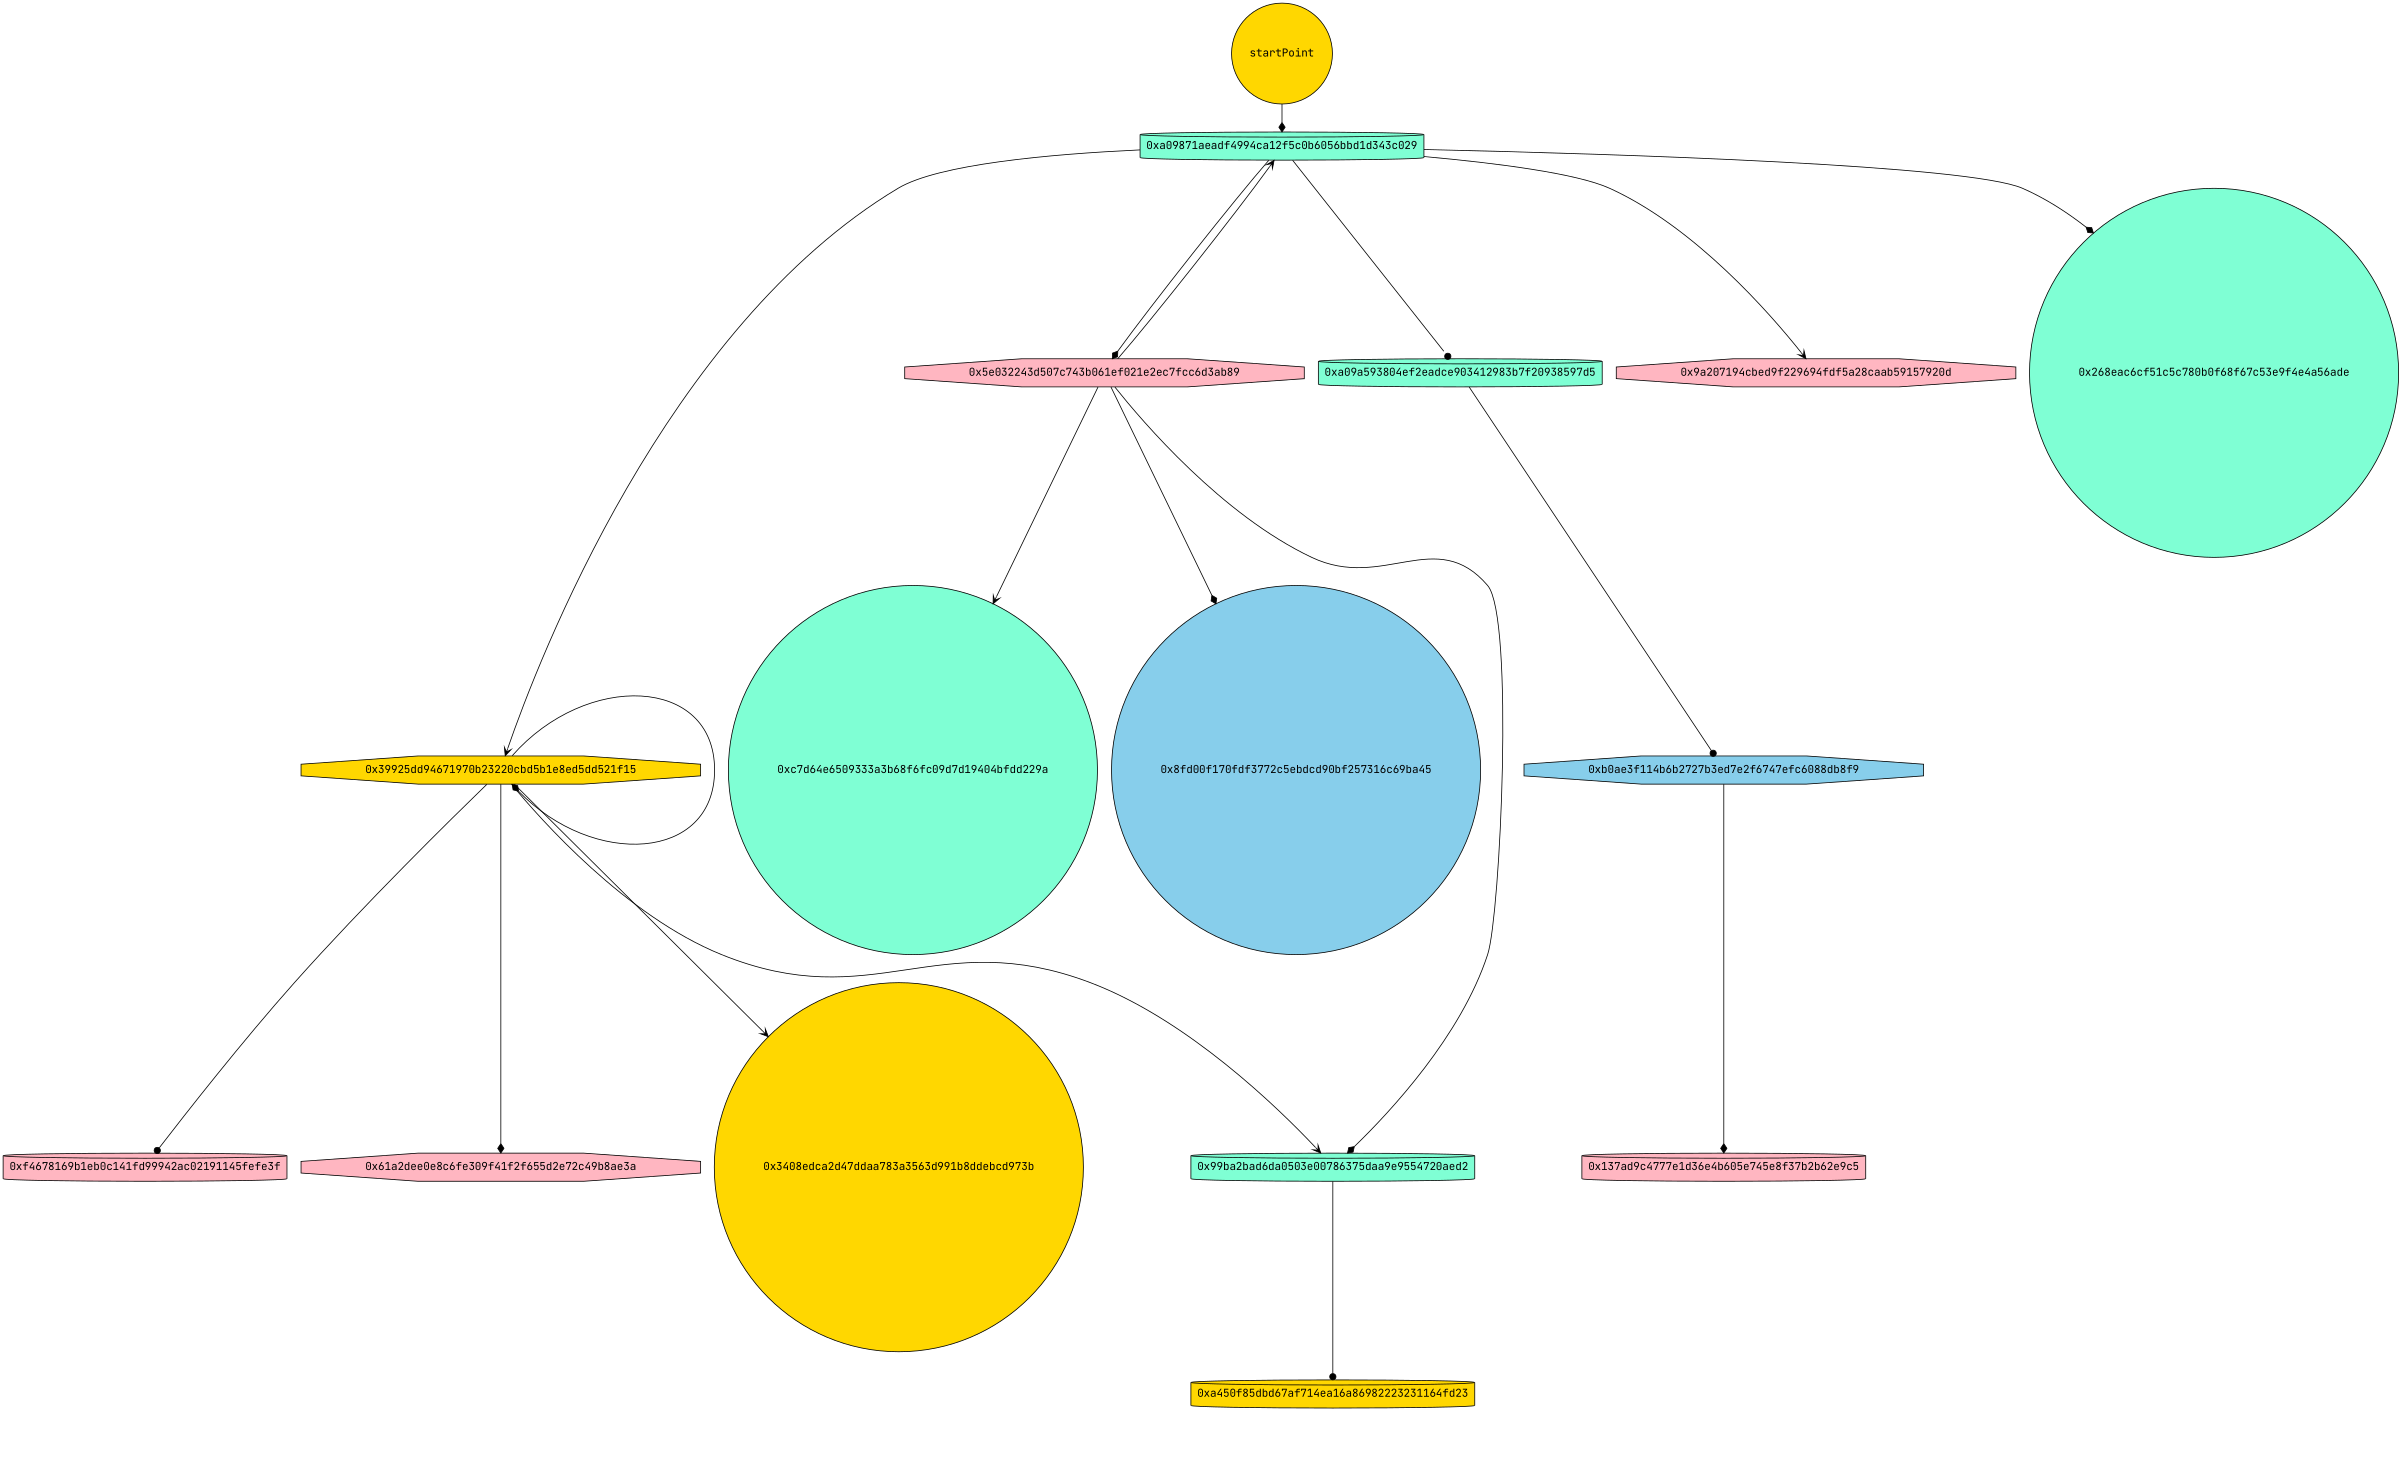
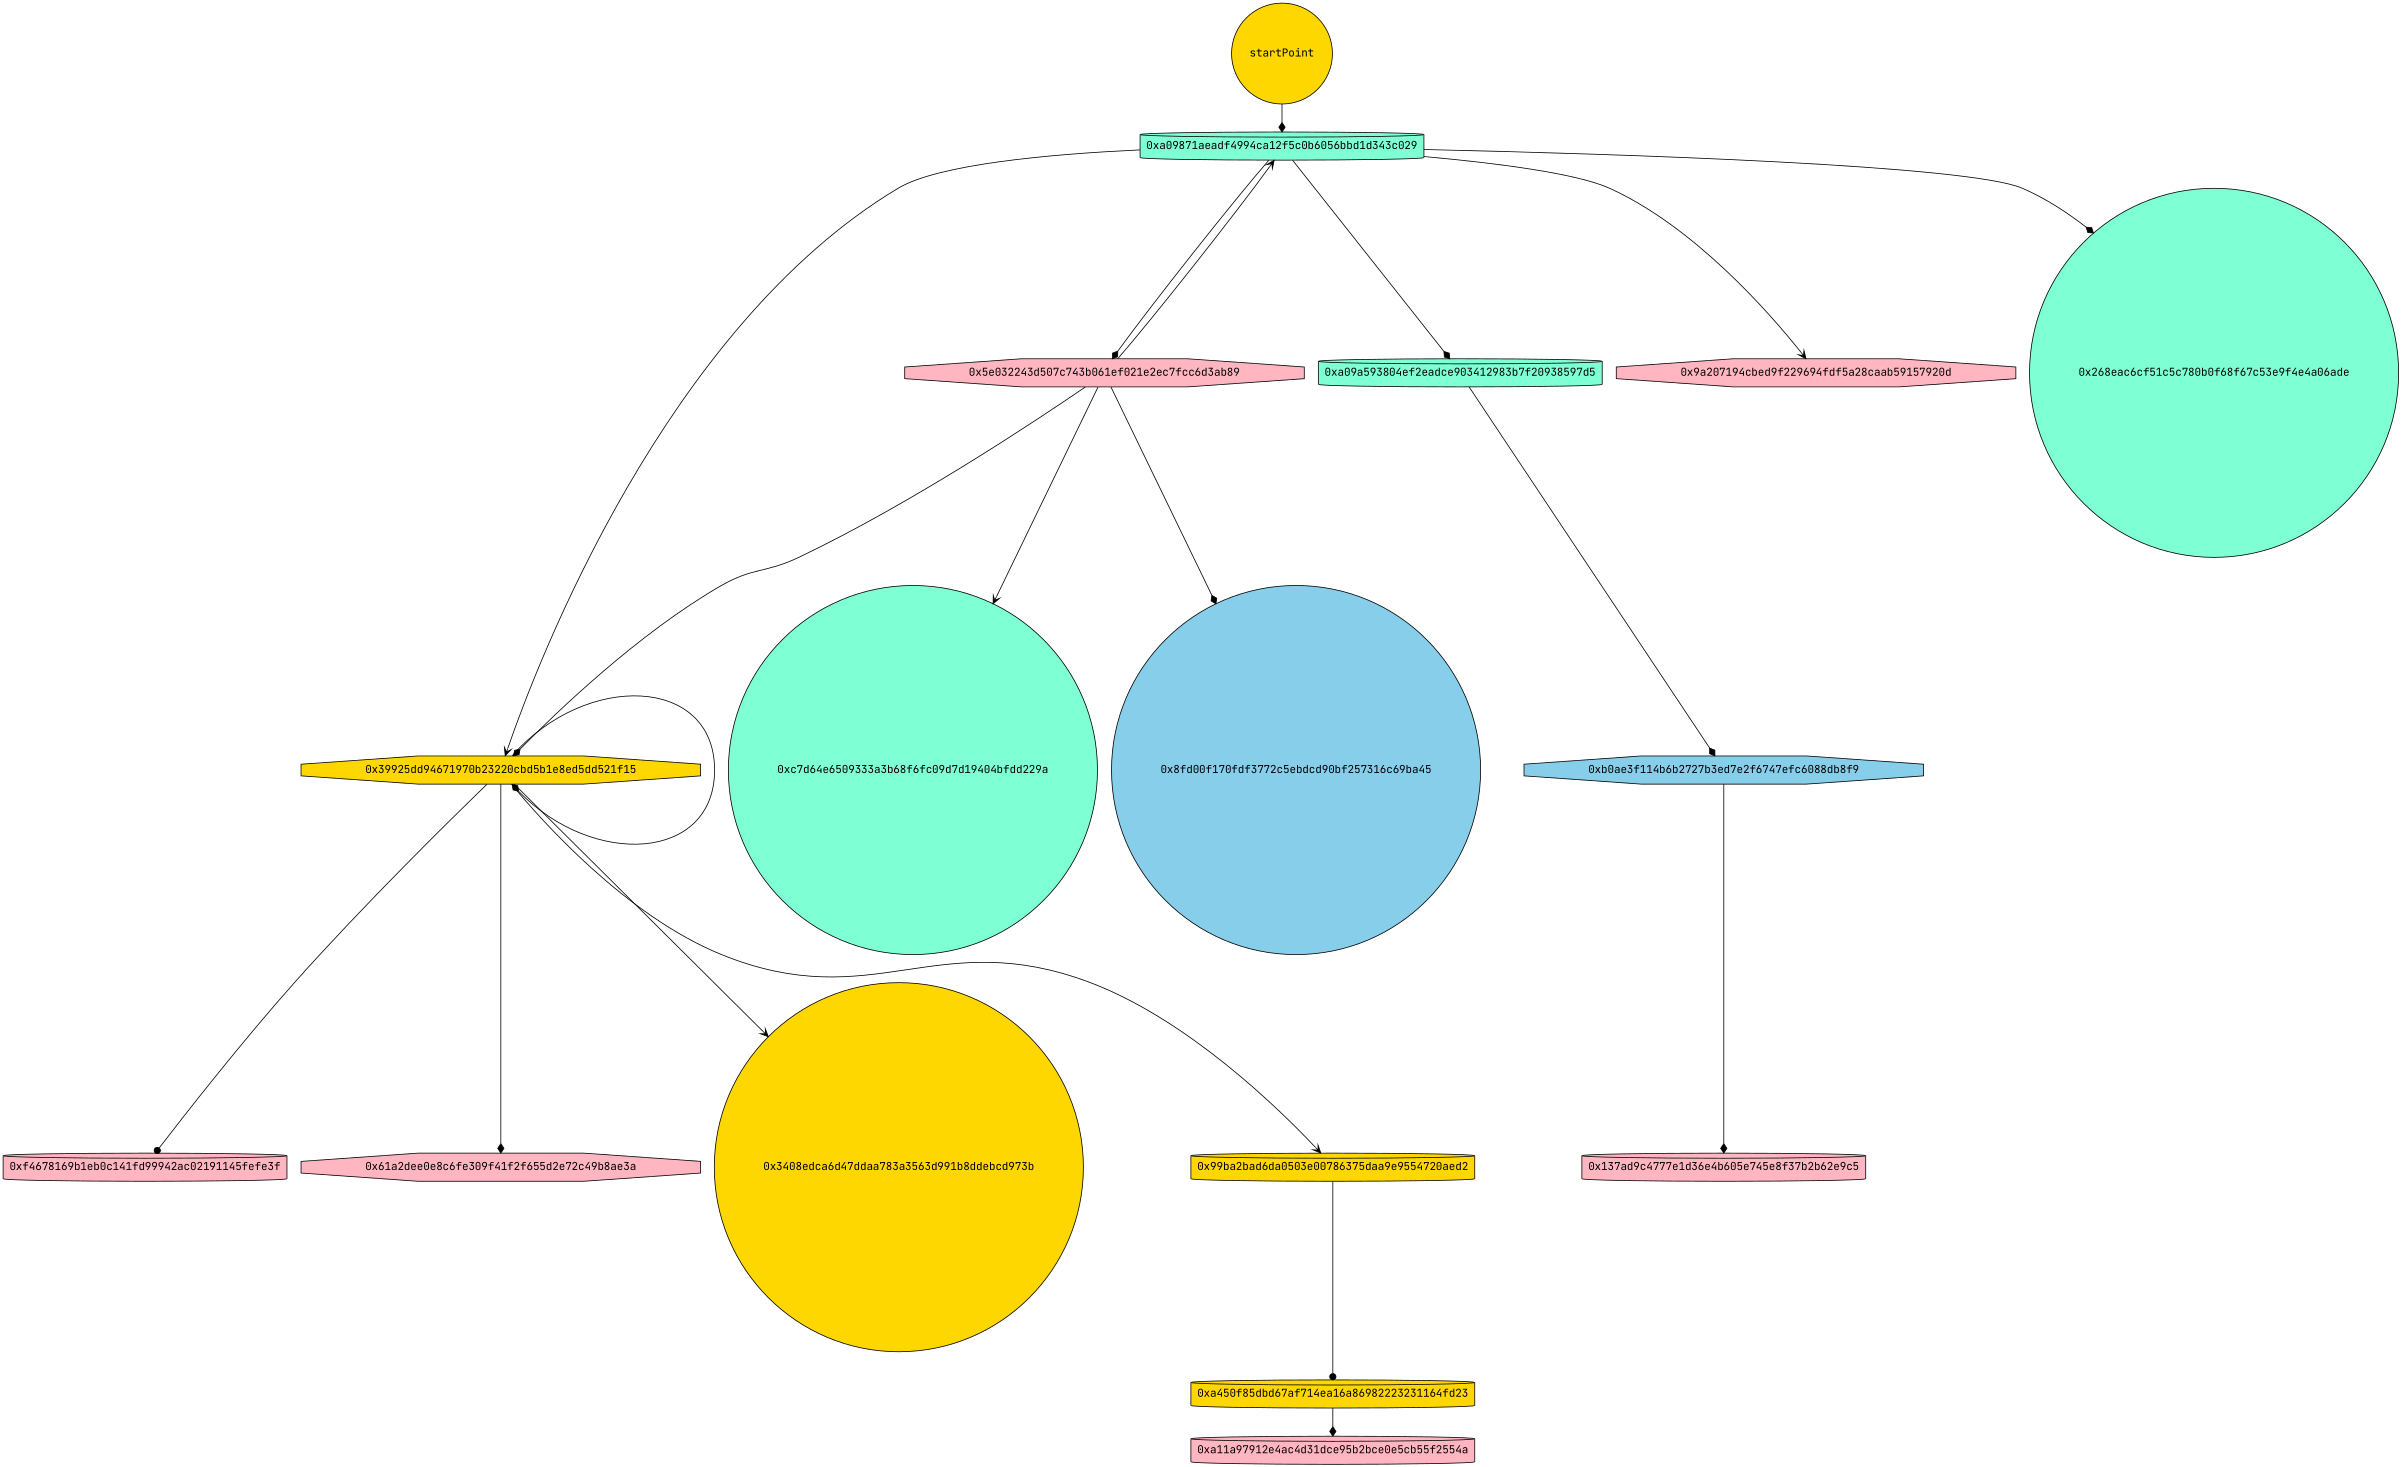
edge "0xa09871aeadf4994ca12f5c0b6056bbd1d343c029" -> "0xa09a593804ef2eadce903412983b7f20938597d5": arrowhead dot -> diamond
node "0x268eac6cf51c5c780b0f68f67c53e9f4e4a56ade": label "0x268eac6cf51c5c780b0f68f67c53e9f4e4a56ade" -> "0x268eac6cf51c5c780b0f68f67c53e9f4e4a06ade"
edge "0xa09a593804ef2eadce903412983b7f20938597d5" -> "0xb0ae3f114b6b2727b3ed7e2f6747efc6088db8f9": arrowhead dot -> diamond
edge "0x5e032243d507c743b061ef021e2ec7fcc6d3ab89" -> "0x99ba2bad6da0503e00786375daa9e9554720aed2": now "0x5e032243d507c743b061ef021e2ec7fcc6d3ab89" -> "0x39925dd94671970b23220cbd5b1e8ed5dd521f15"
node "0x3408edca2d47ddaa783a3563d991b8ddebcd973b": label "0x3408edca2d47ddaa783a3563d991b8ddebcd973b" -> "0x3408edca6d47ddaa783a3563d991b8ddebcd973b"
node "0x99ba2bad6da0503e00786375daa9e9554720aed2": fillcolor aquamarine -> gold
node "0xa11a97912e4ac4d31dce95b2bce0e5cb55f2554a": added
